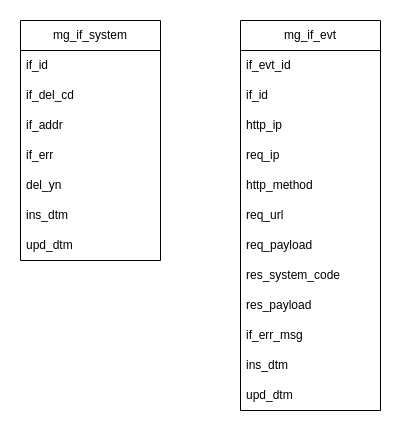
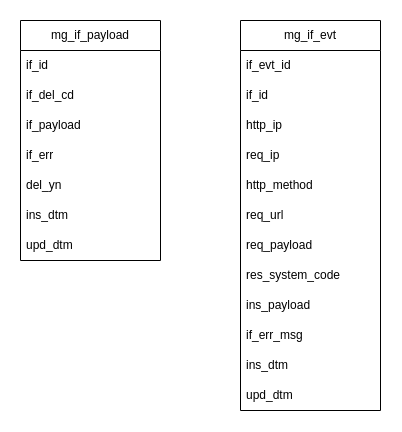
node "mg_if_system": label "mg_if_system" -> "mg_if_payload"
node "if_addr": label "if_addr" -> "if_payload"
node "res_payload": label "res_payload" -> "ins_payload"
